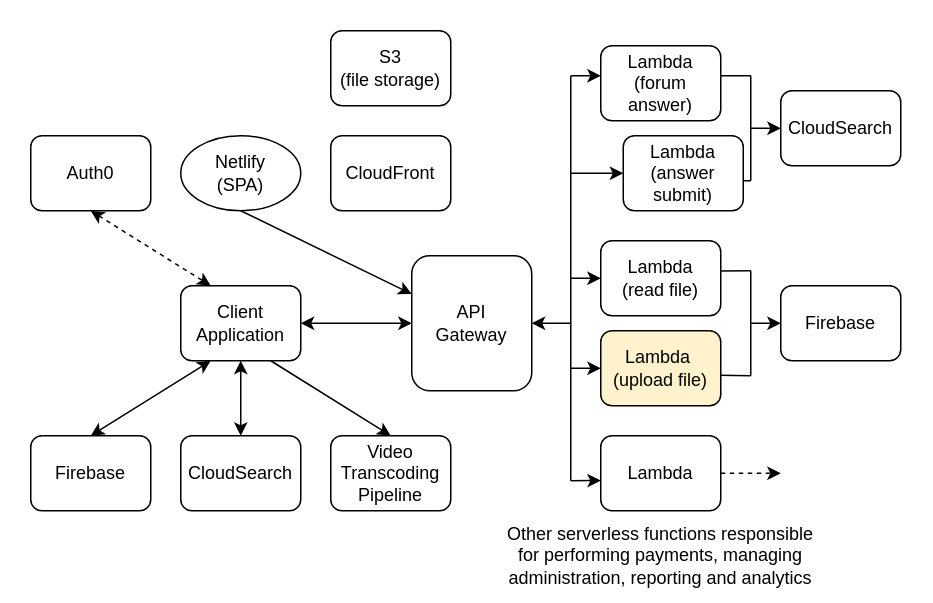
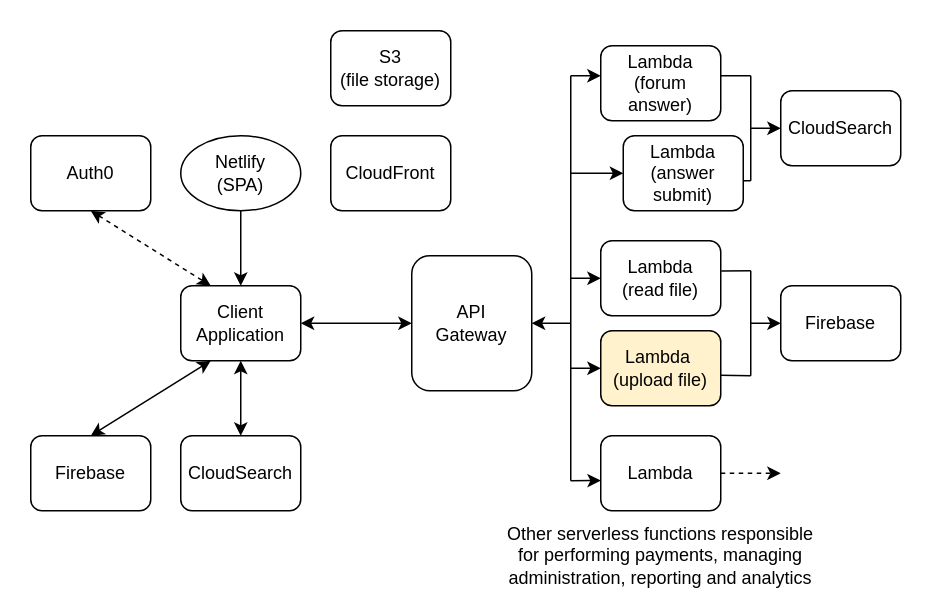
edge "Netlify (SPA)" -> "API Gateway": now "Netlify (SPA)" -> "Client Application"
edge "Client Application" -> "Video Transcoding Pipeline": removed
node "Video Transcoding Pipeline": removed
